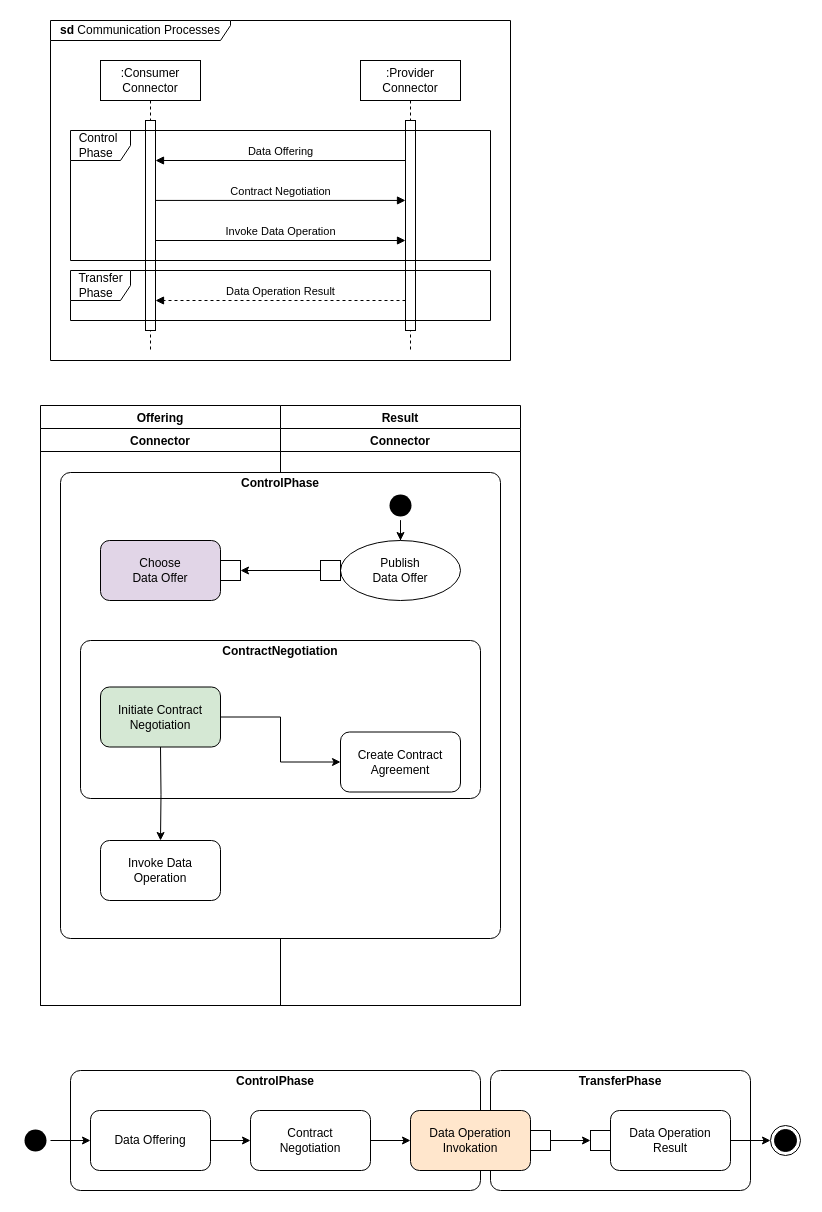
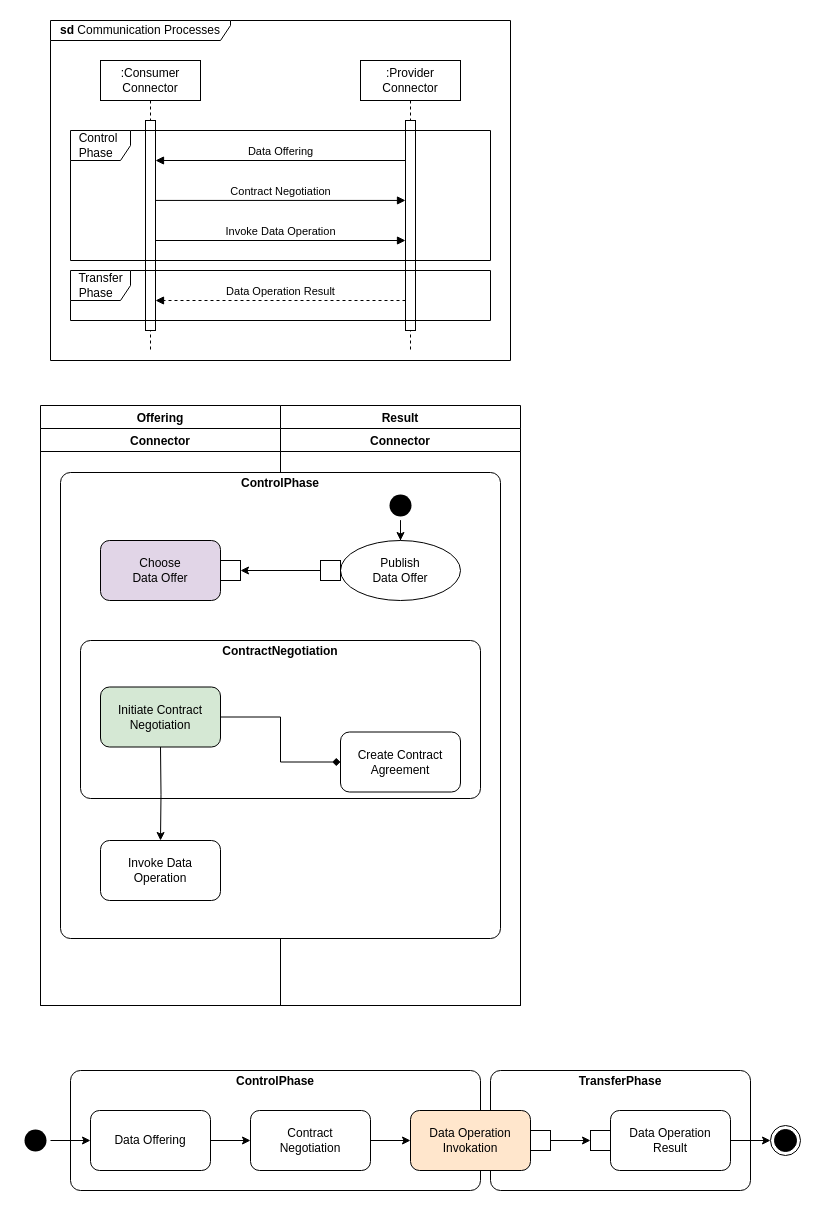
edge "Initiate Contract Negotiation" -> "Create Contract Agreement": arrowhead classic -> diamond
